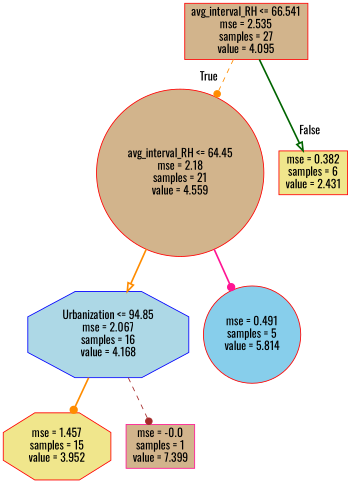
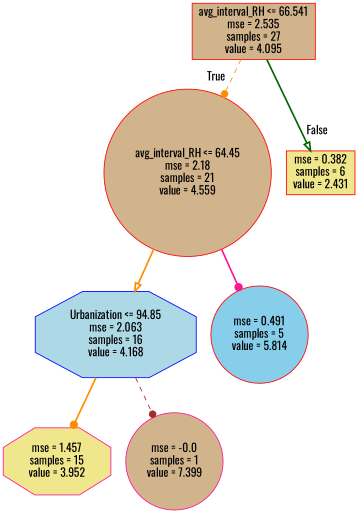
node "Urbanization <= 94.85 mse = 2.067 samples = 16 value = 4.168": label "Urbanization <= 94.85 mse = 2.067 samples = 16 value = 4.168" -> "Urbanization <= 94.85 mse = 2.063 samples = 16 value = 4.168"
node "mse = 1.457 samples = 15 value = 3.952": color red -> deeppink
node "mse = -0.0 samples = 1 value = 7.399": shape box -> circle
